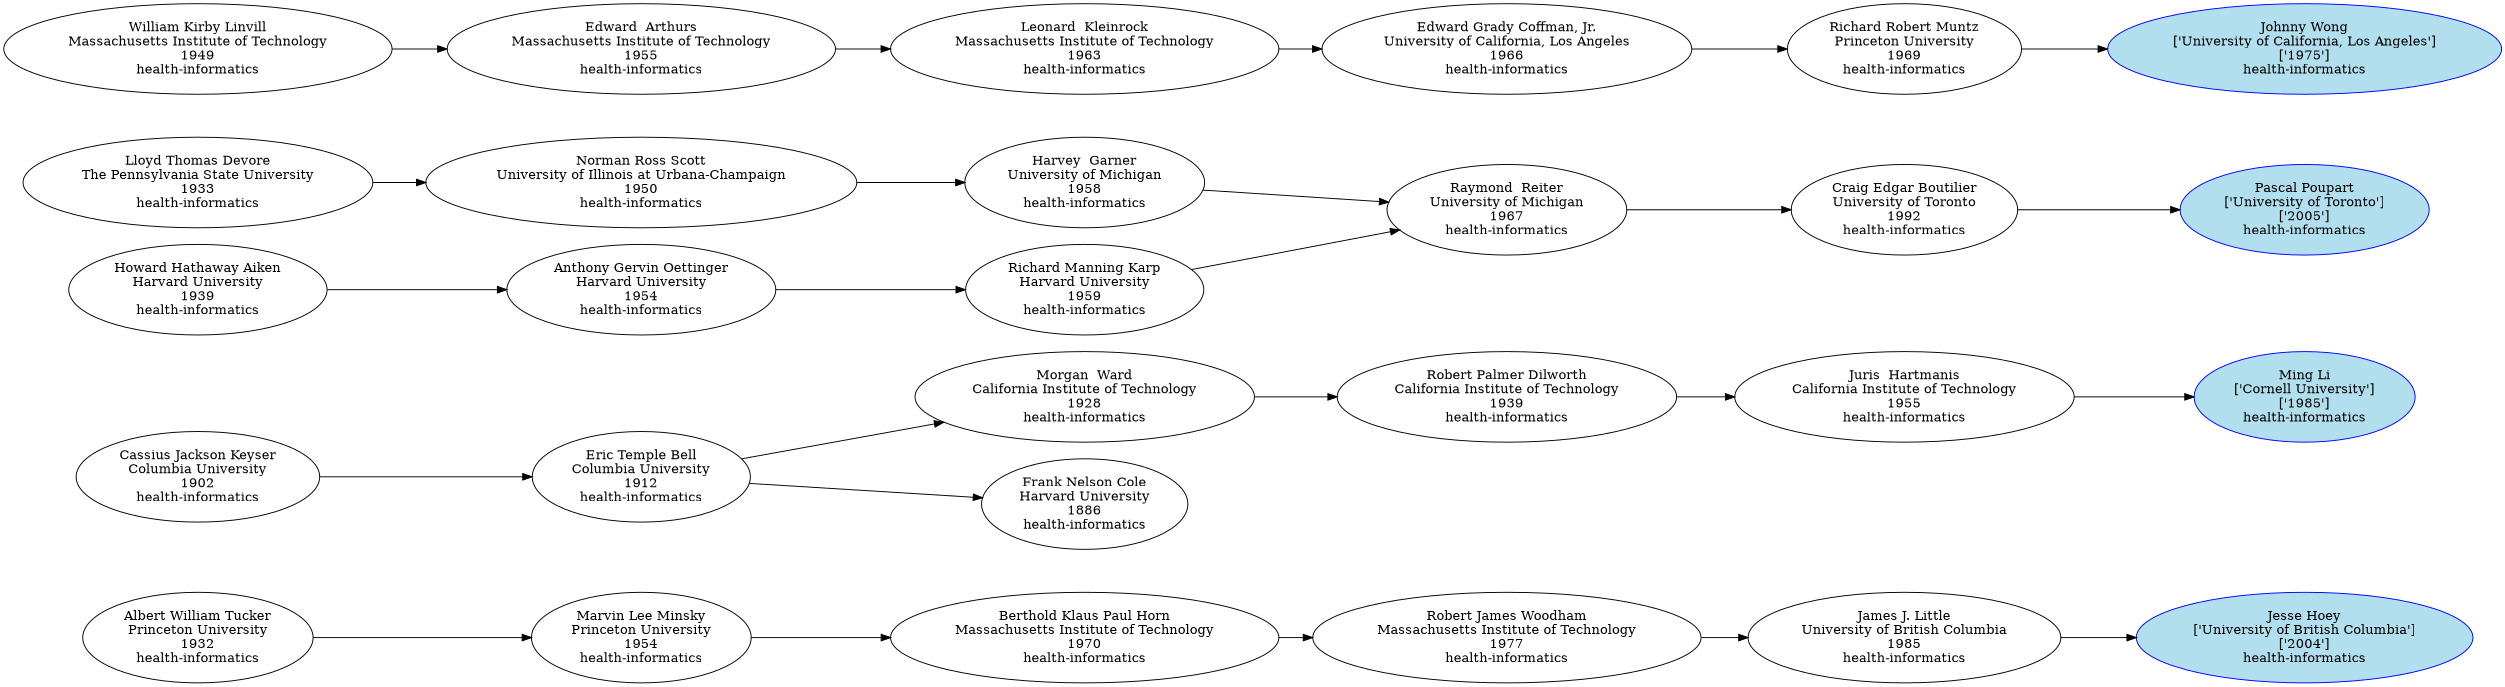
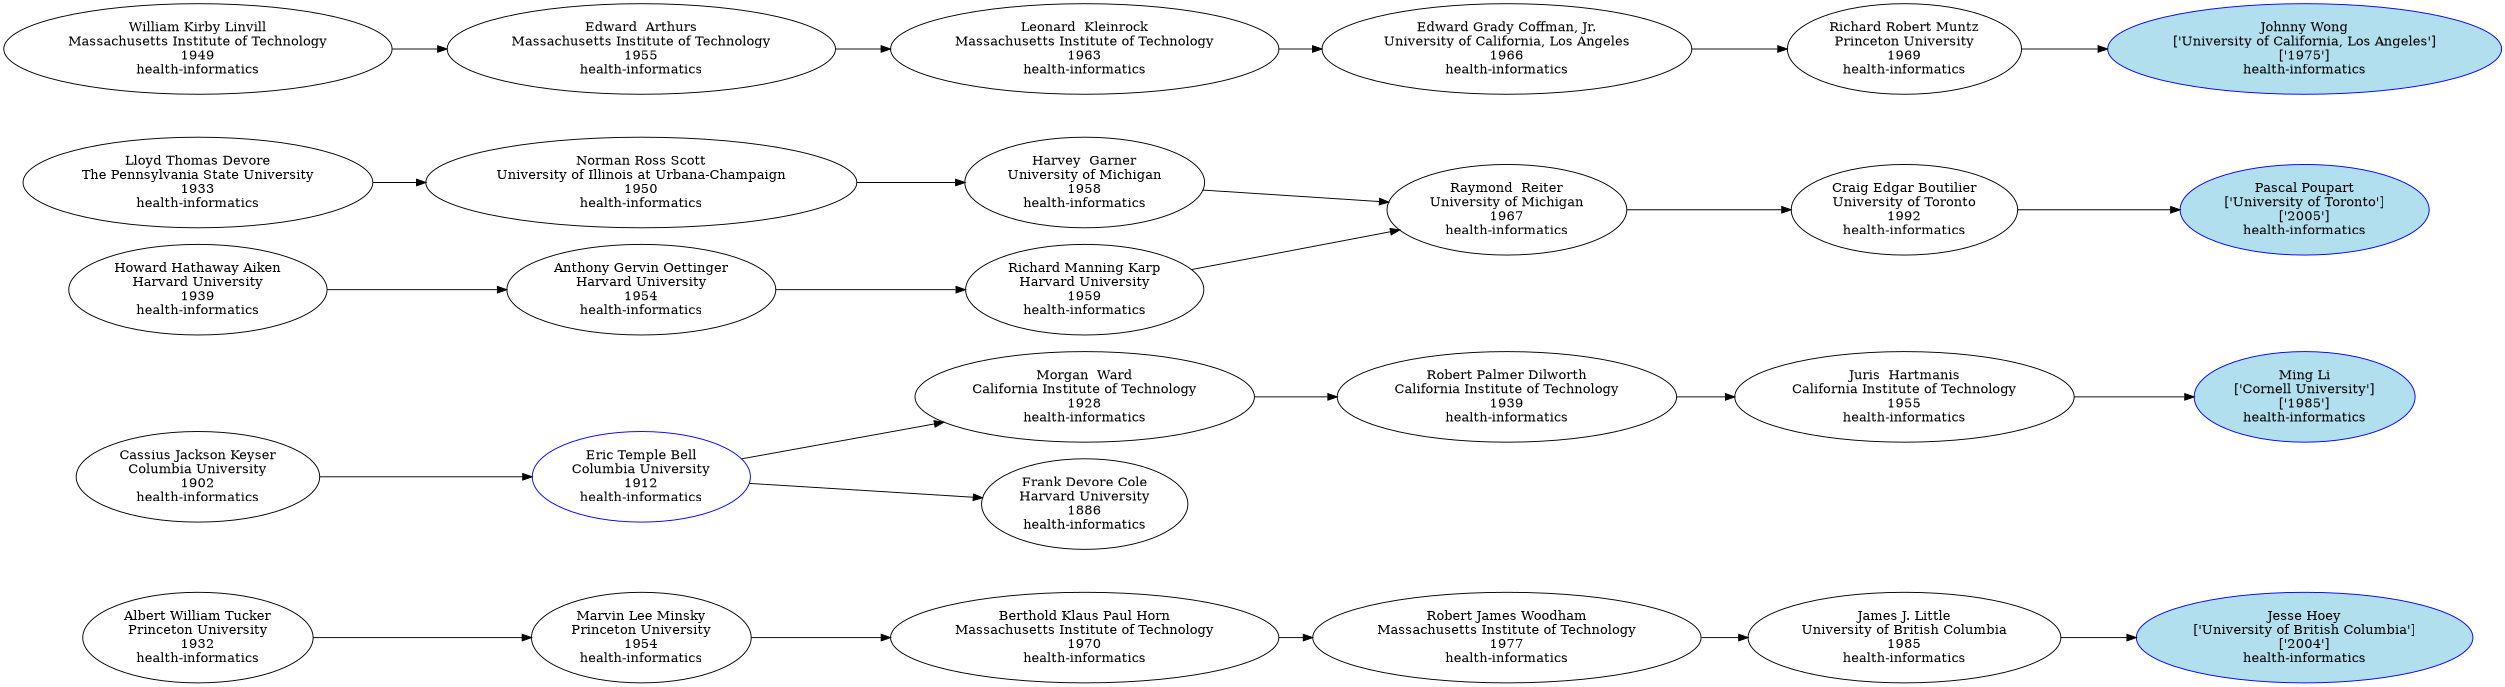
node "Eric Temple Bell Columbia University 1912 health-informatics": color black -> blue
node "Frank Nelson Cole Harvard University 1886 health-informatics": label "Frank Nelson Cole Harvard University 1886 health-informatics" -> "Frank Devore Cole Harvard University 1886 health-informatics"
